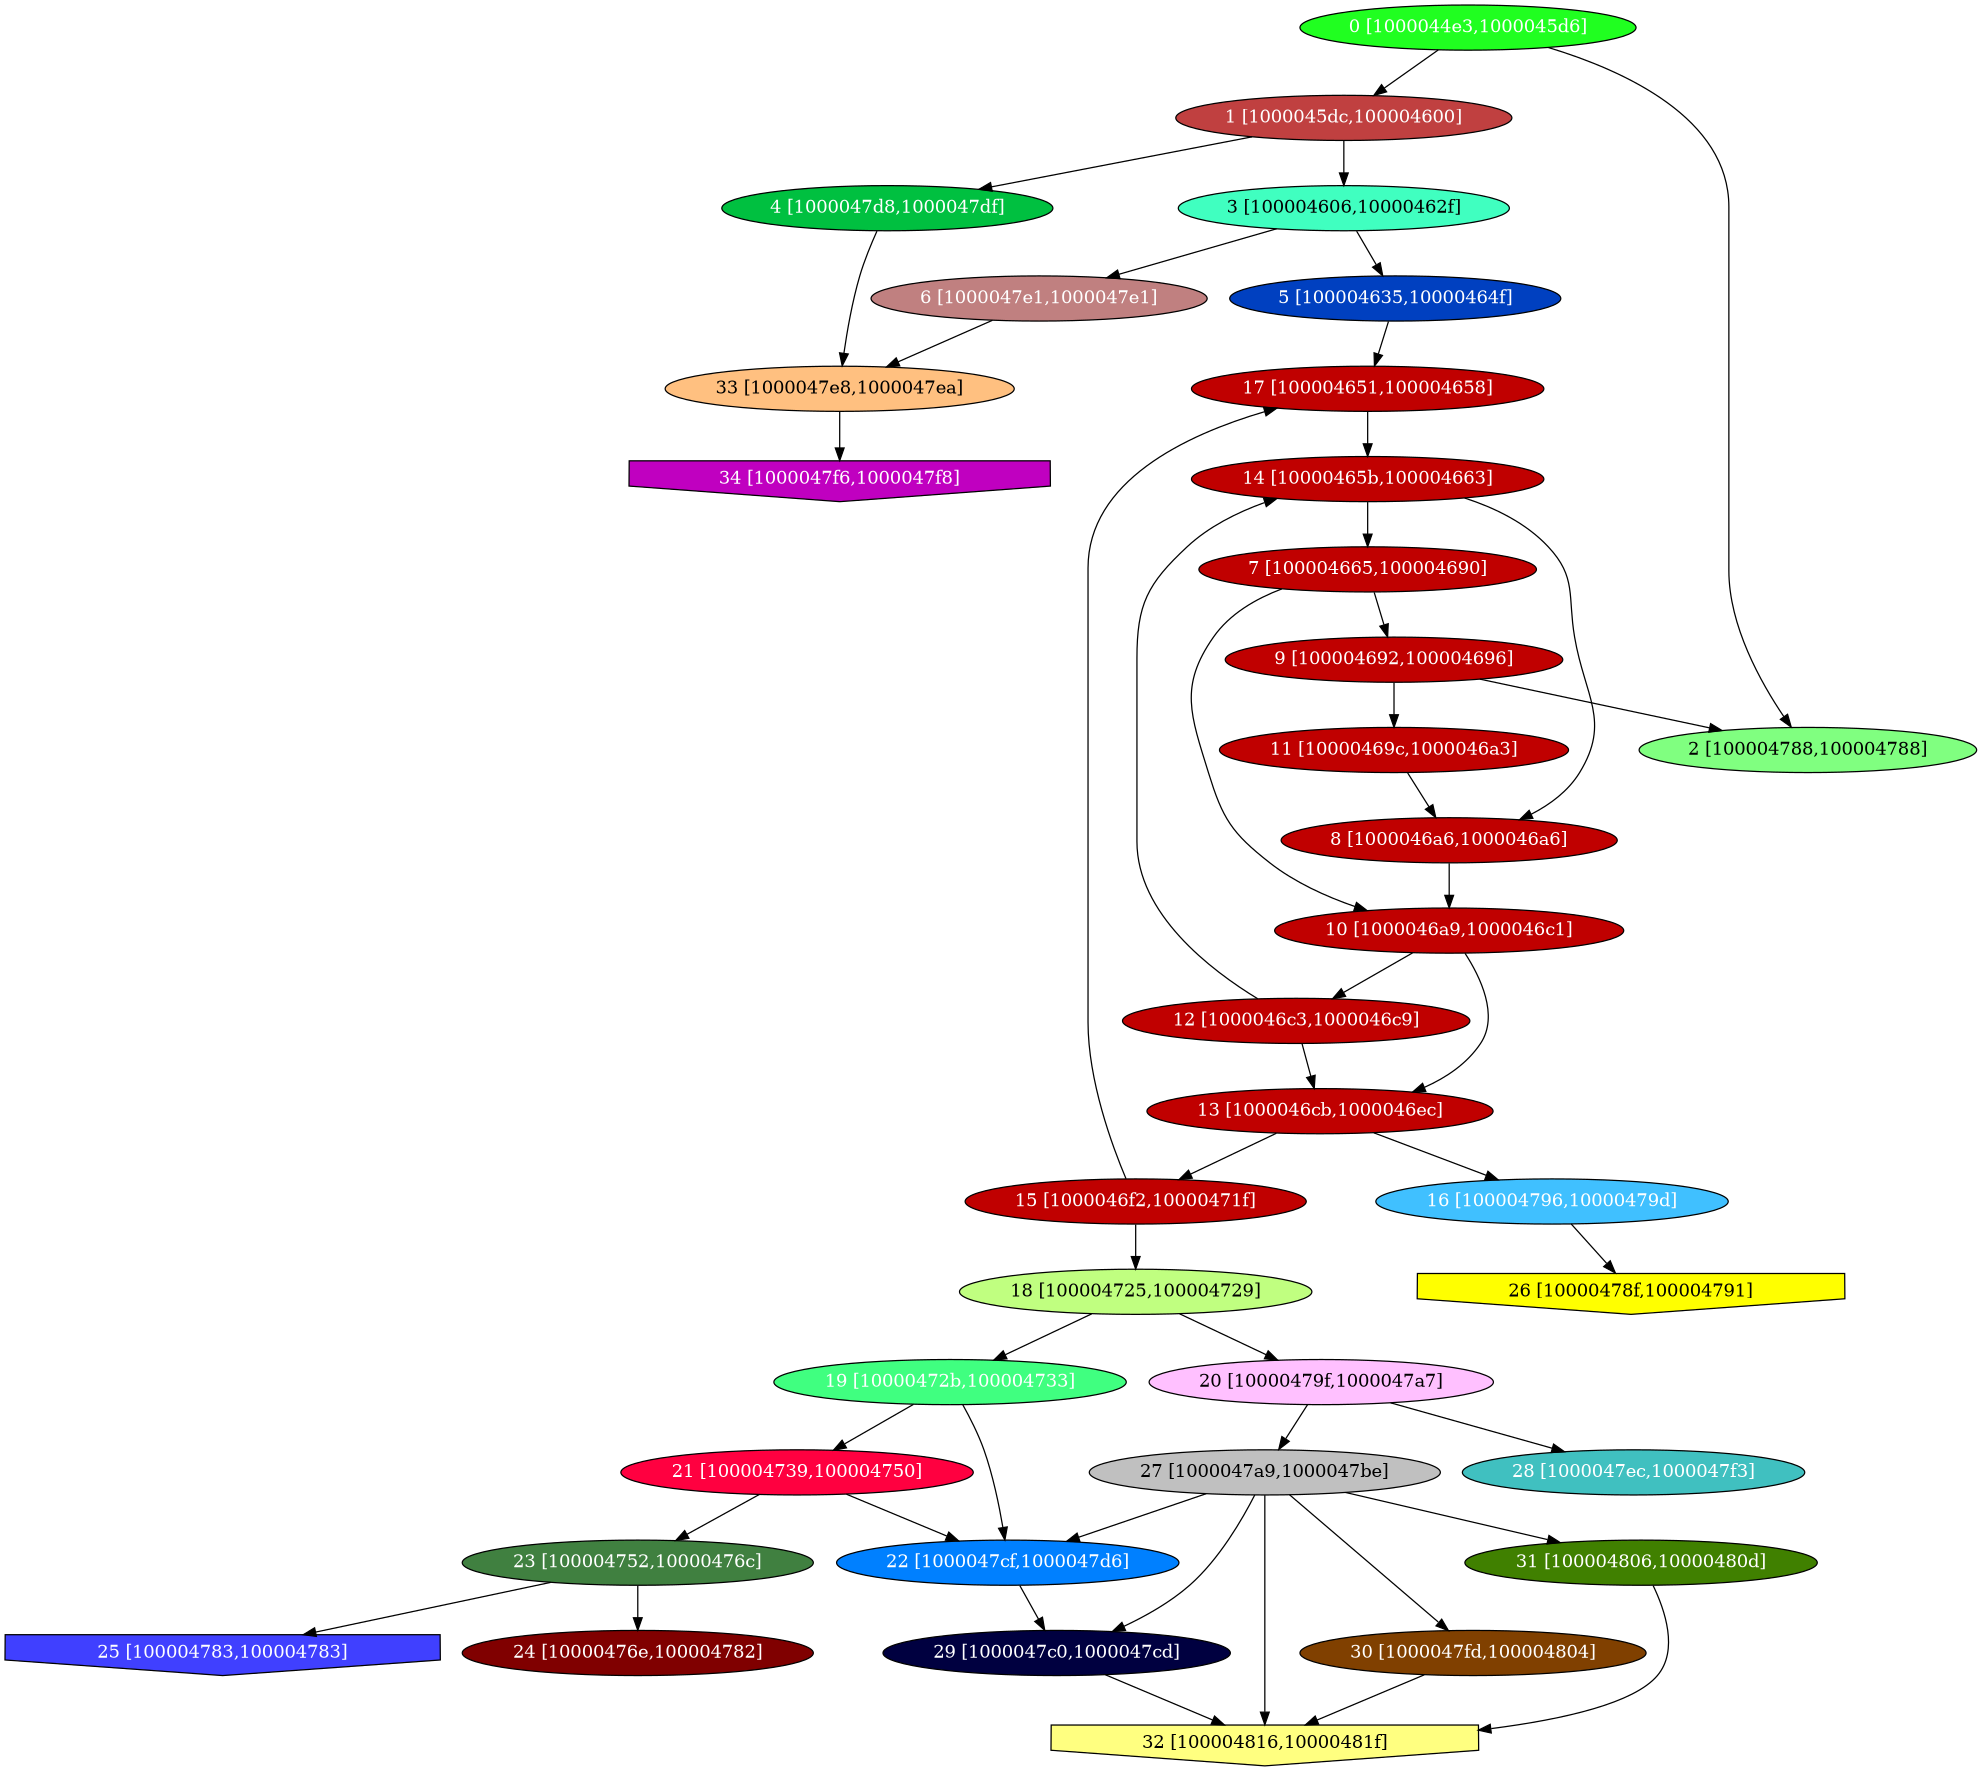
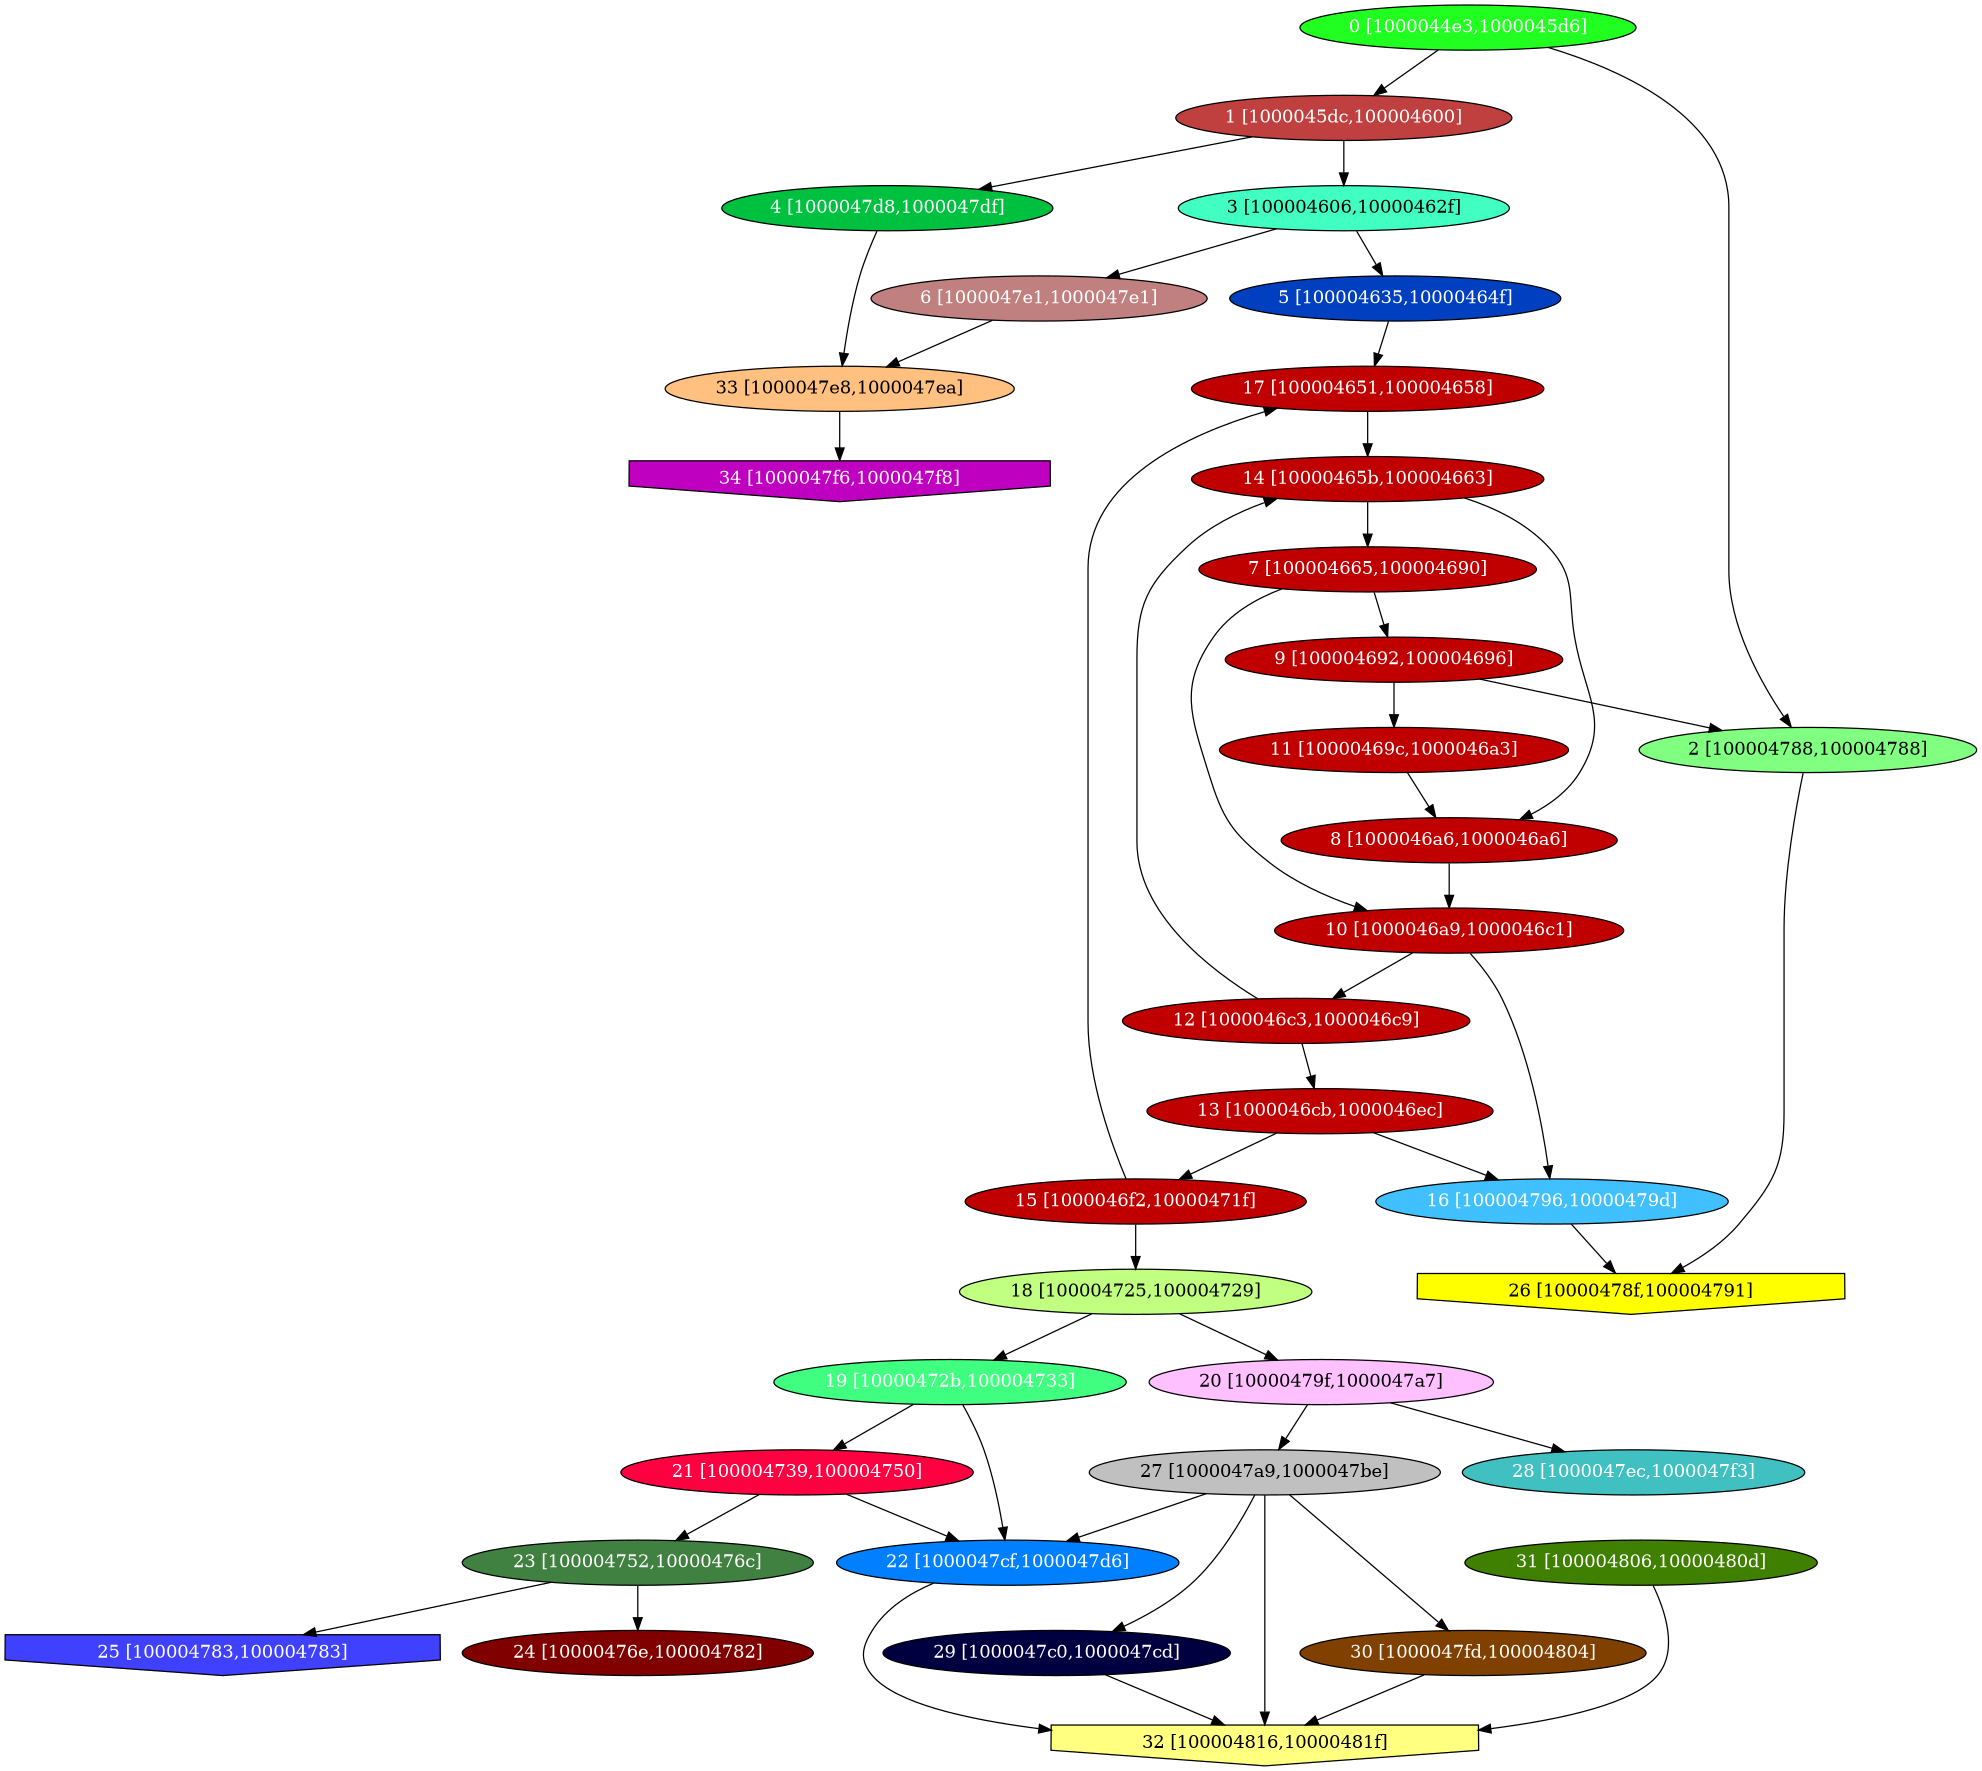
edge "10 [1000046a9,1000046c1]" -> "13 [1000046cb,1000046ec]": now "10 [1000046a9,1000046c1]" -> "16 [100004796,10000479d]"
edge "2 [100004788,100004788]" -> "26 [10000478f,100004791]": added
edge "27 [1000047a9,1000047be]" -> "31 [100004806,10000480d]": removed
edge "22 [1000047cf,1000047d6]" -> "29 [1000047c0,1000047cd]": now "22 [1000047cf,1000047d6]" -> "32 [100004816,10000481f]"
